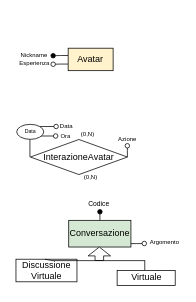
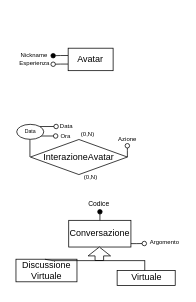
node "Avatar": fillcolor #fff2cc -> #ffffff
node "Conversazione": fillcolor #d5e8d4 -> #ffffff
